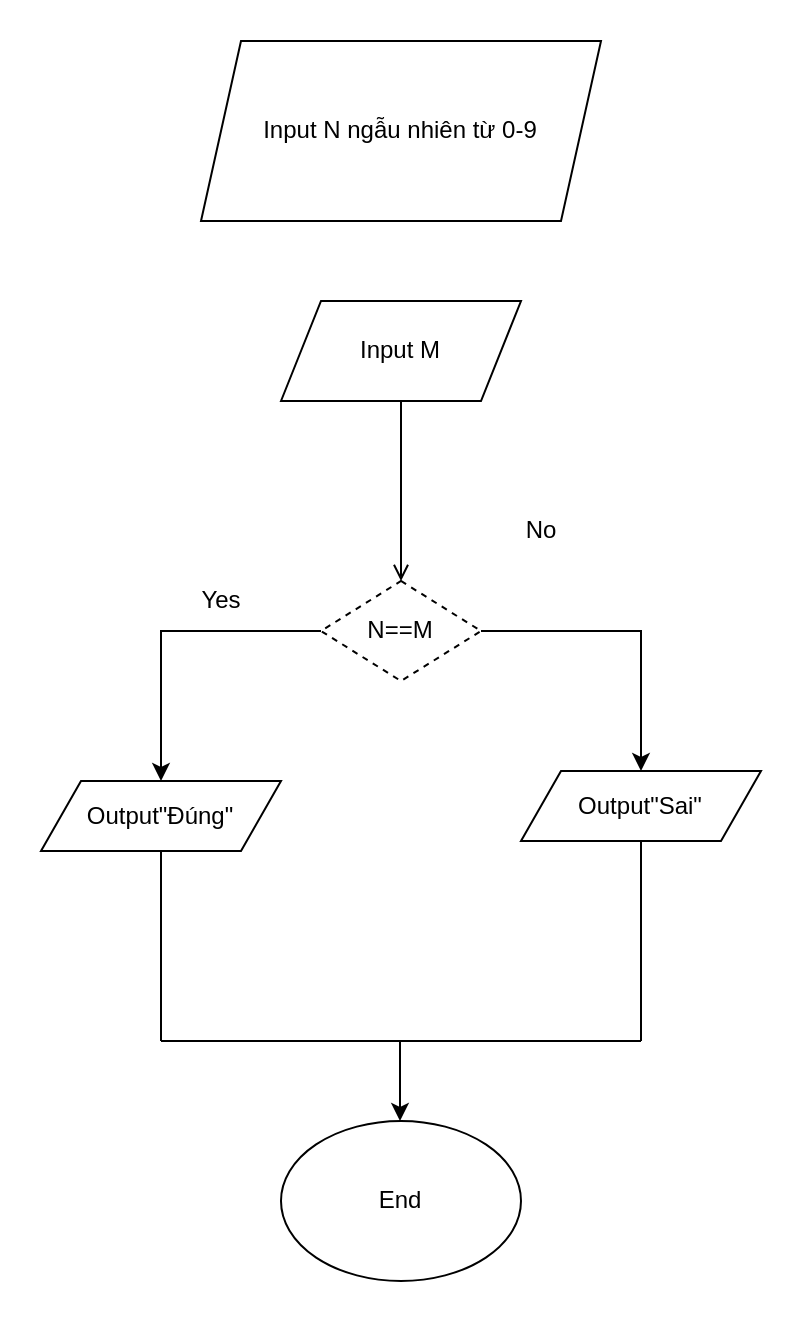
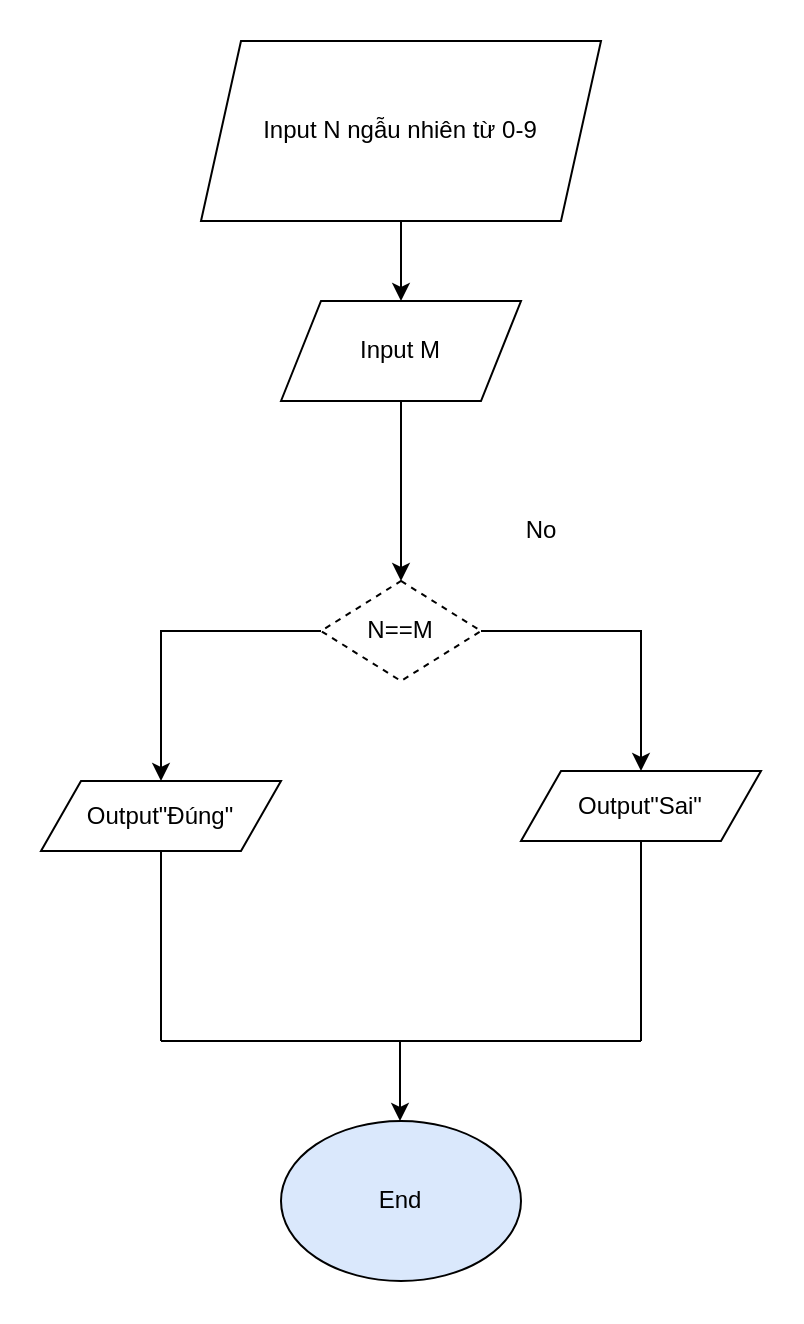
edge "Input N ngẫu nhiên từ 0-9" -> "Input M": added
edge "Input M" -> "N==M": arrowhead open -> classic
node "Yes": removed
node "End": fillcolor #ffffff -> #dae8fc
